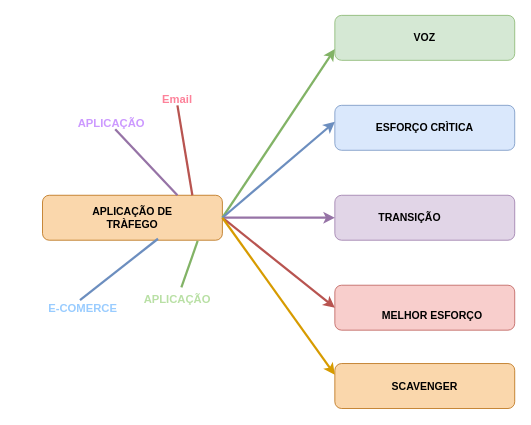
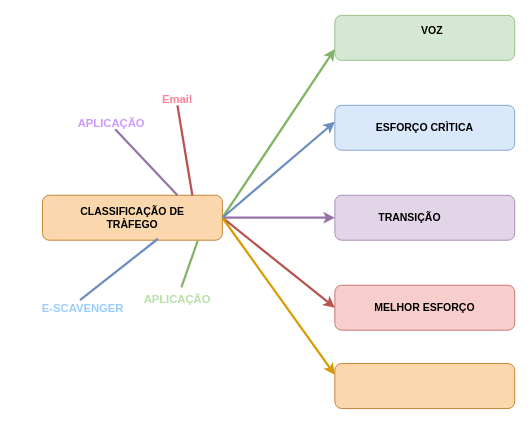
node "VOZ": moved (425, 38) -> (432, 30)
node "APLICAÇÃO DE TRÀFEGO": label "APLICAÇÃO DE TRÀFEGO" -> "CLASSIFICAÇÃO DE TRÀFEGO"
node "E-COMERCE": label "E-COMERCE" -> "E-SCAVENGER"
node "MELHOR ESFORÇO": moved (432, 315) -> (425, 308)
node "SCAVENGER": removed
